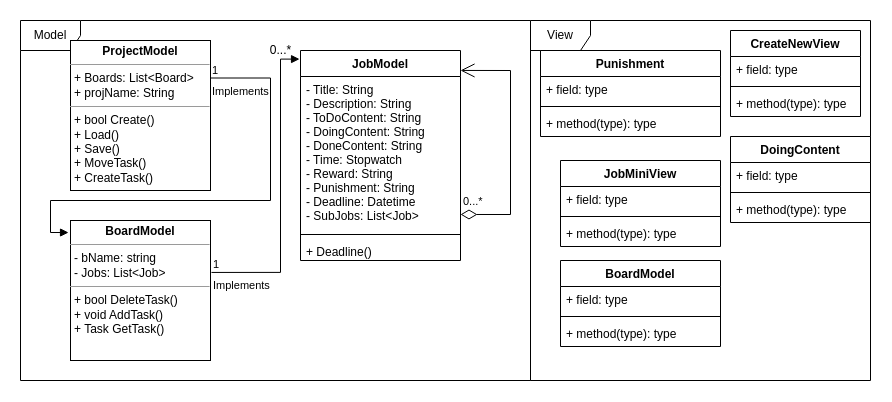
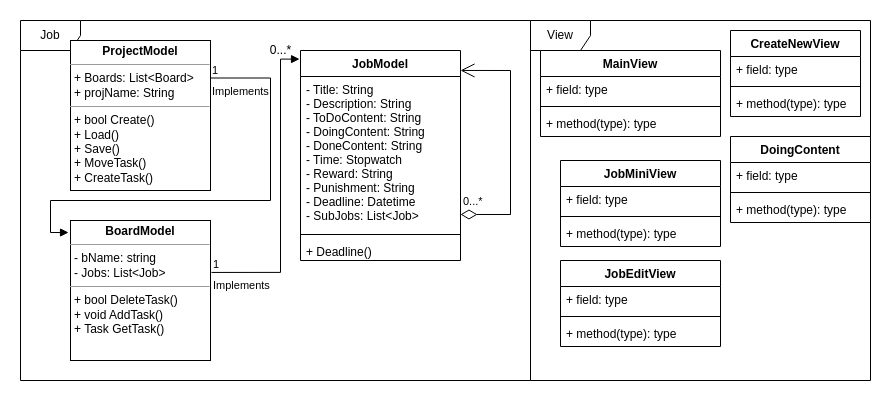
node "Model": label "Model" -> "Job"
node "Punishment": label "Punishment" -> "MainView"
node "BoardModel": label "BoardModel" -> "JobEditView"
